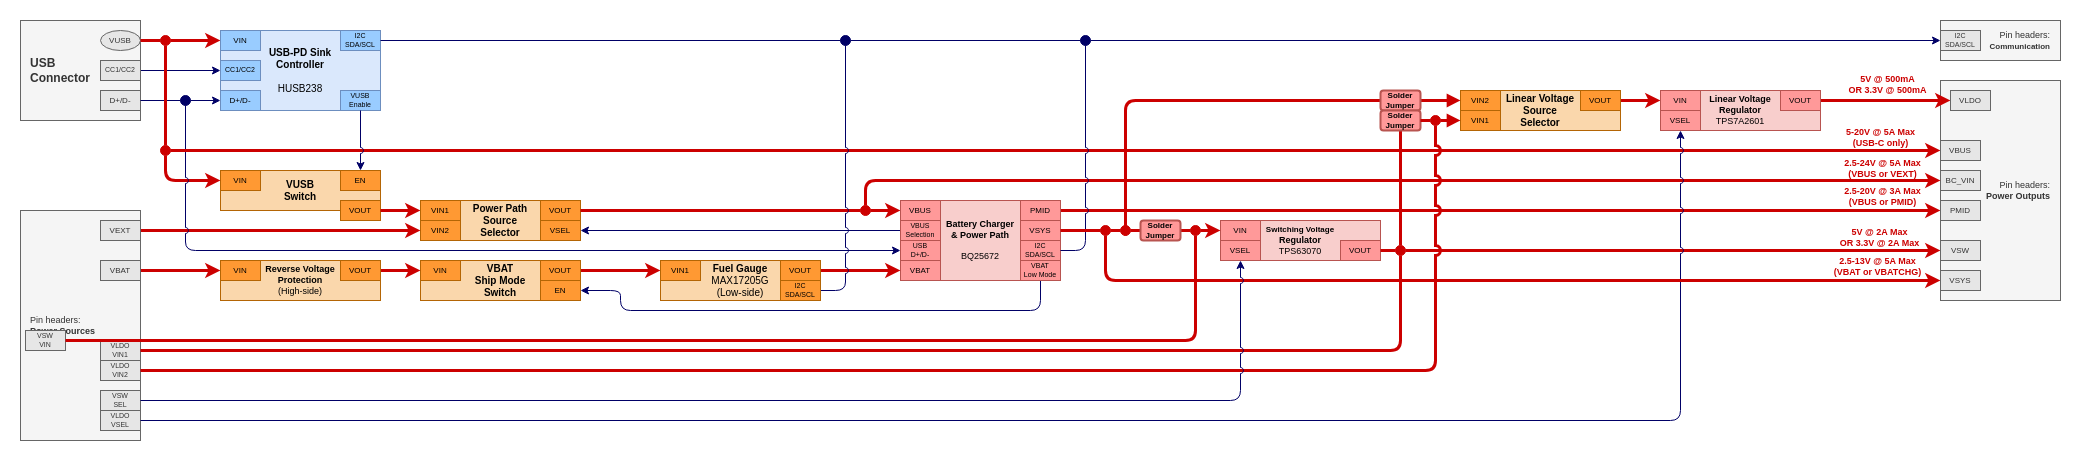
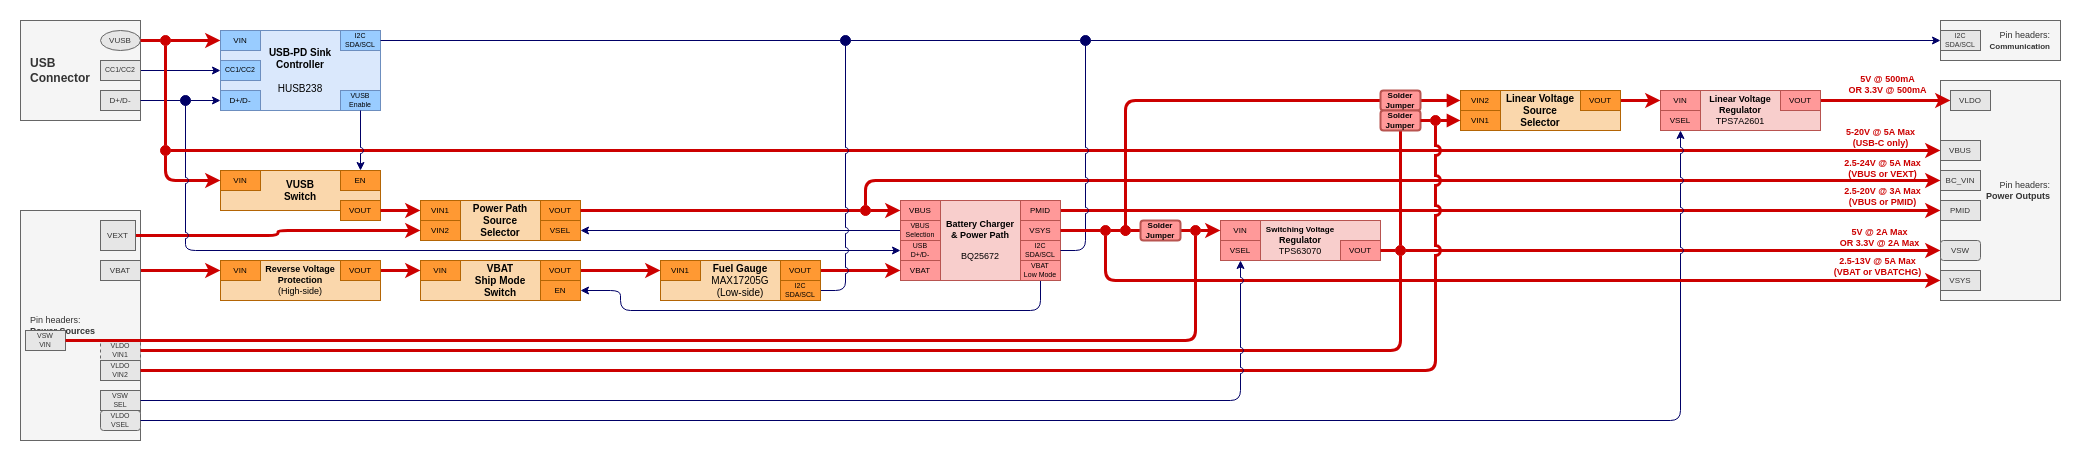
node "VEXT": size 40x20 -> 35x30
node "VSW": shape rectangle -> rounded rectangle
node "VLDO VIN1": style solid -> dashed
node "VLDO VSEL": shape rectangle -> rounded rectangle
